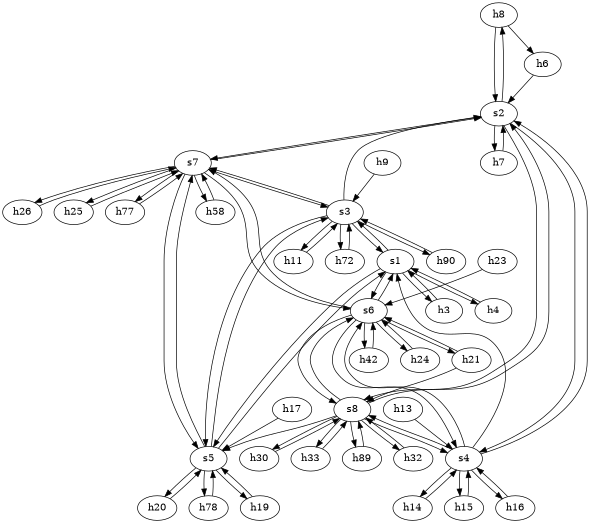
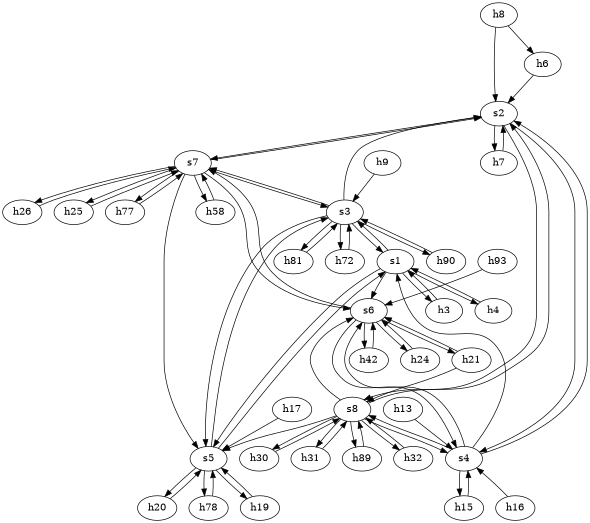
edge "s2" -> "h8": removed
node "h11": label "h11" -> "h81"
node "h23": label "h23" -> "h93"
edge "s6" -> "s1": removed
edge "s5" -> "s7": removed
edge "s6" -> "s8": removed
node "h33": label "h33" -> "h31"
edge "s4" -> "h16": removed
node "h14": removed
